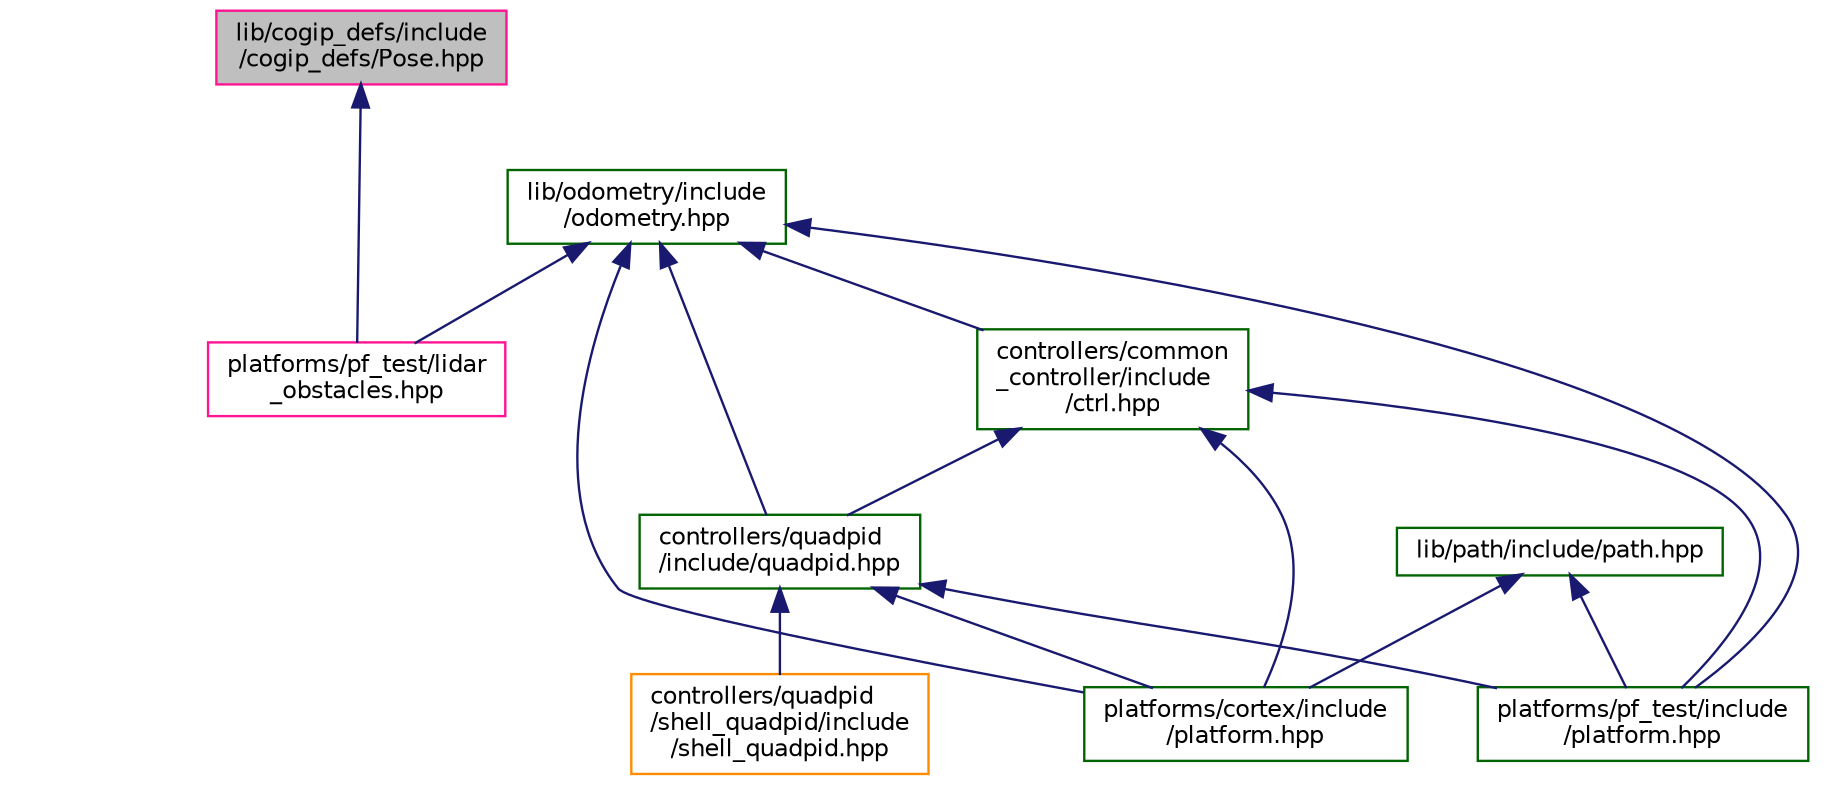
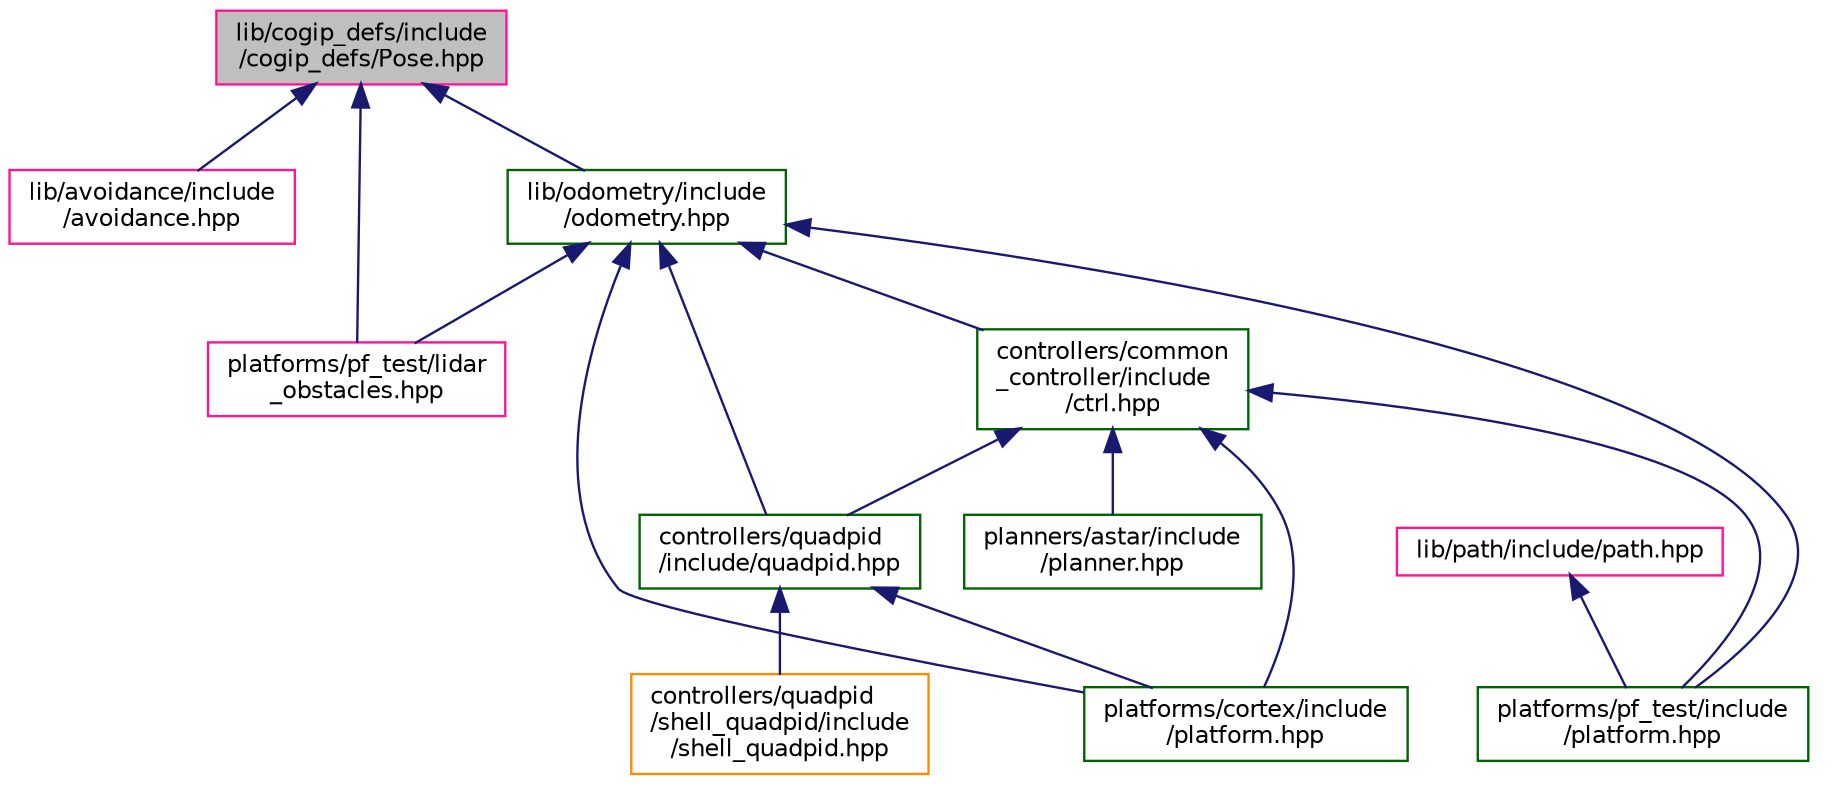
edge "lib/odometry/include /odometry.hpp" -> "lib/cogip_defs/include /cogip_defs/Pose.hpp": added
node "lib/avoidance/include /avoidance.hpp": added
node "planners/astar/include /planner.hpp": added
node "lib/path/include/path.hpp": color darkgreen -> deeppink
edge "platforms/pf_test/include /platform.hpp" -> "controllers/quadpid /include/quadpid.hpp": removed
edge "platforms/cortex/include /platform.hpp" -> "lib/path/include/path.hpp": removed
